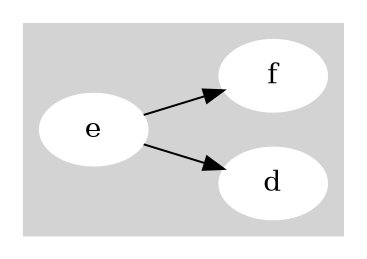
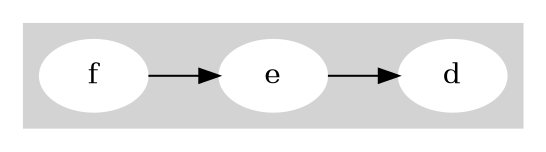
edge "e" -> "f": reversed
